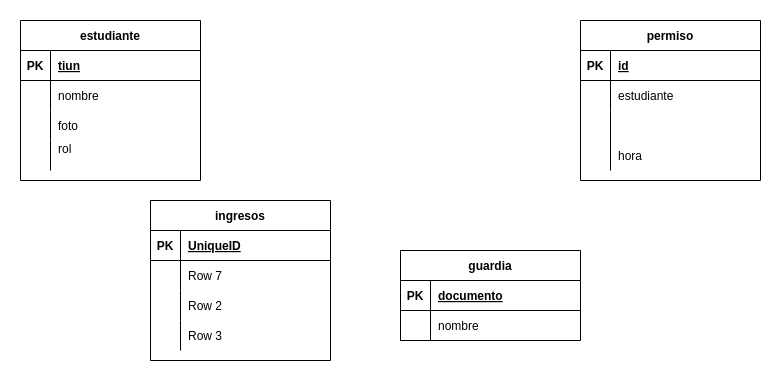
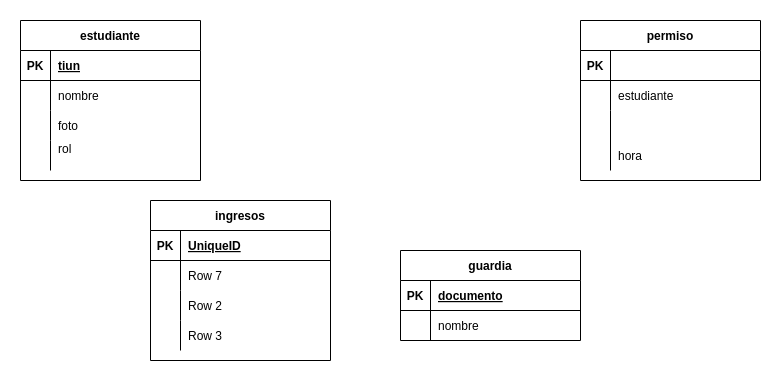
node "id": removed
